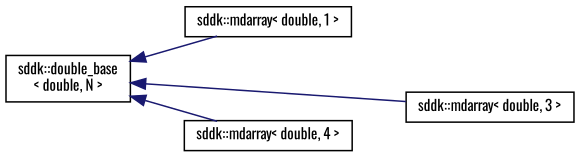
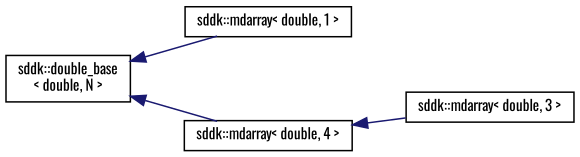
edge "sddk::mdarray< double, 3 >" -> "sddk::double_base < double, N >": now "sddk::mdarray< double, 3 >" -> "sddk::mdarray< double, 4 >"
